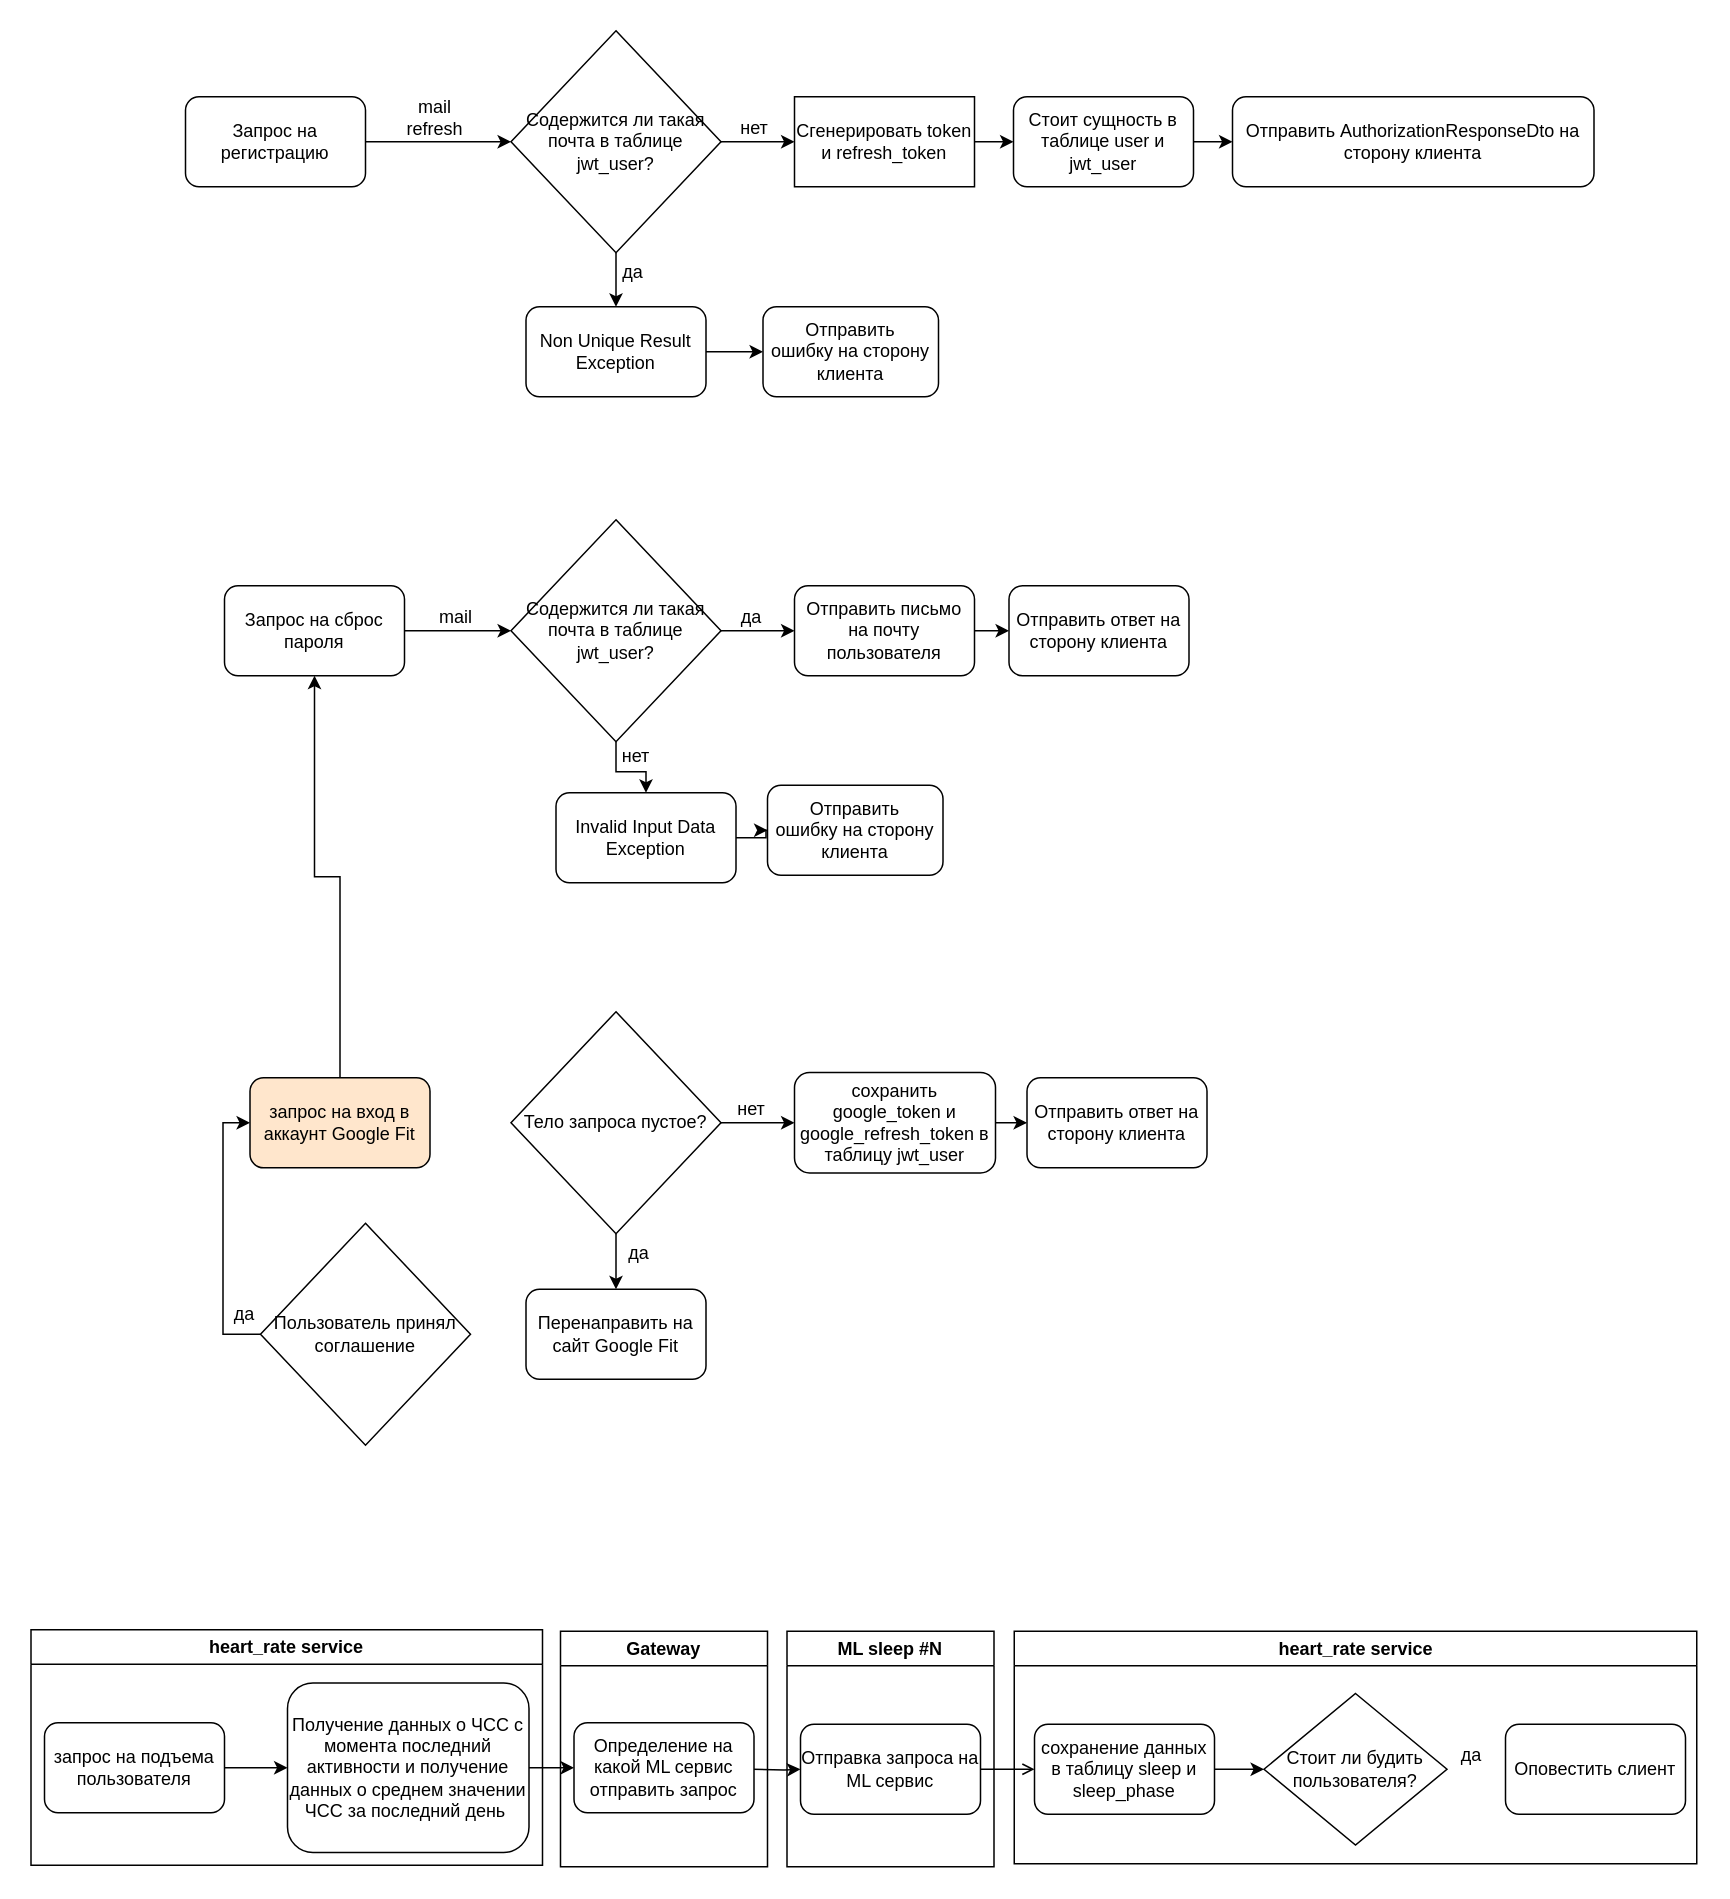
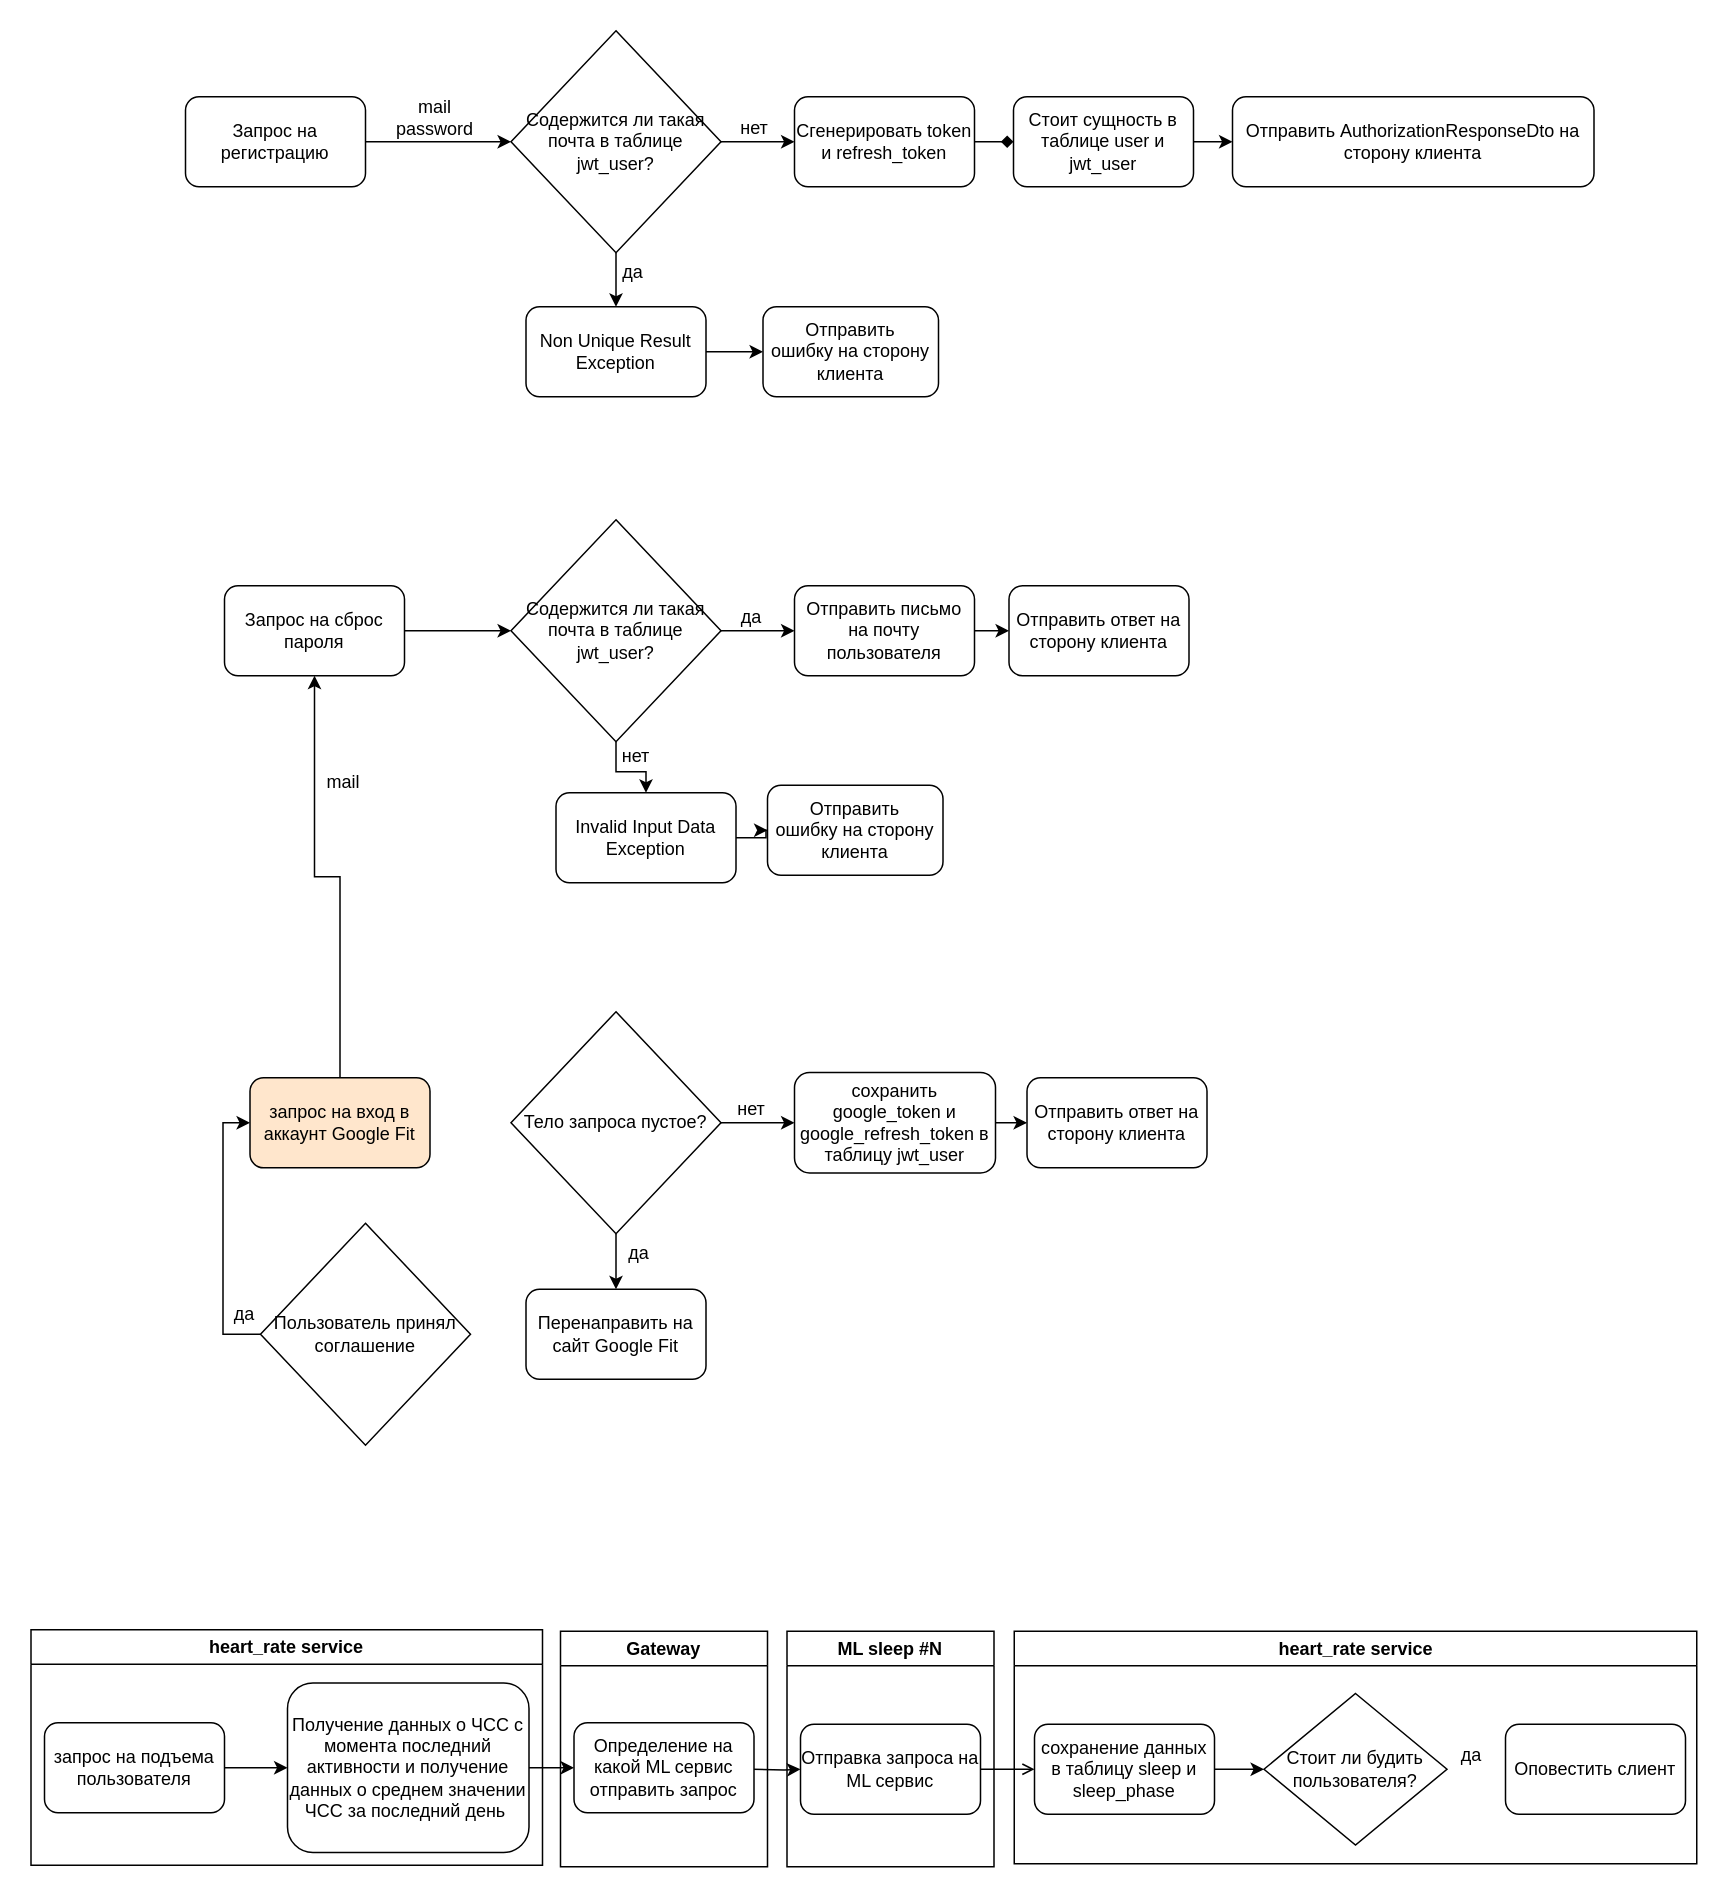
node "mail refresh": label "mail refresh" -> "mail password"
node "Сгенерировать token и refresh_token": shape rectangle -> rounded rectangle
edge "Сгенерировать token и refresh_token" -> "Стоит сущность в таблице user и jwt_user": arrowhead classic -> diamond
node "mail": moved (455, 617) -> (343, 782)
